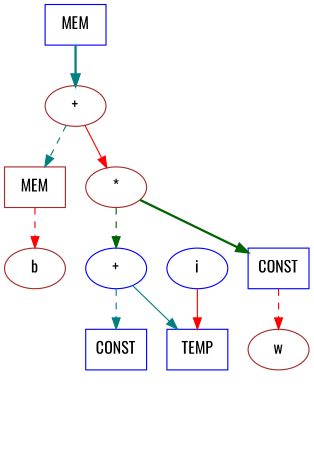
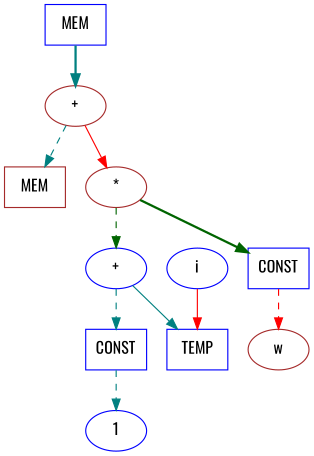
node "b": removed
node "1": added
